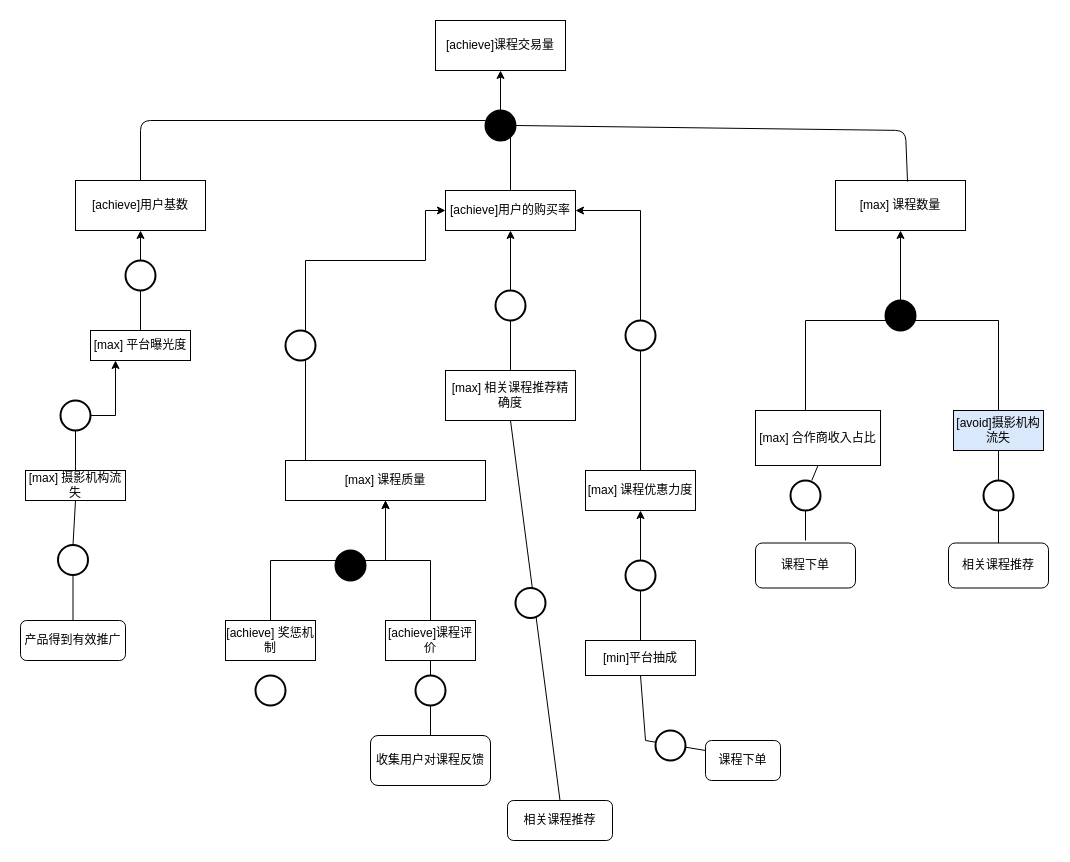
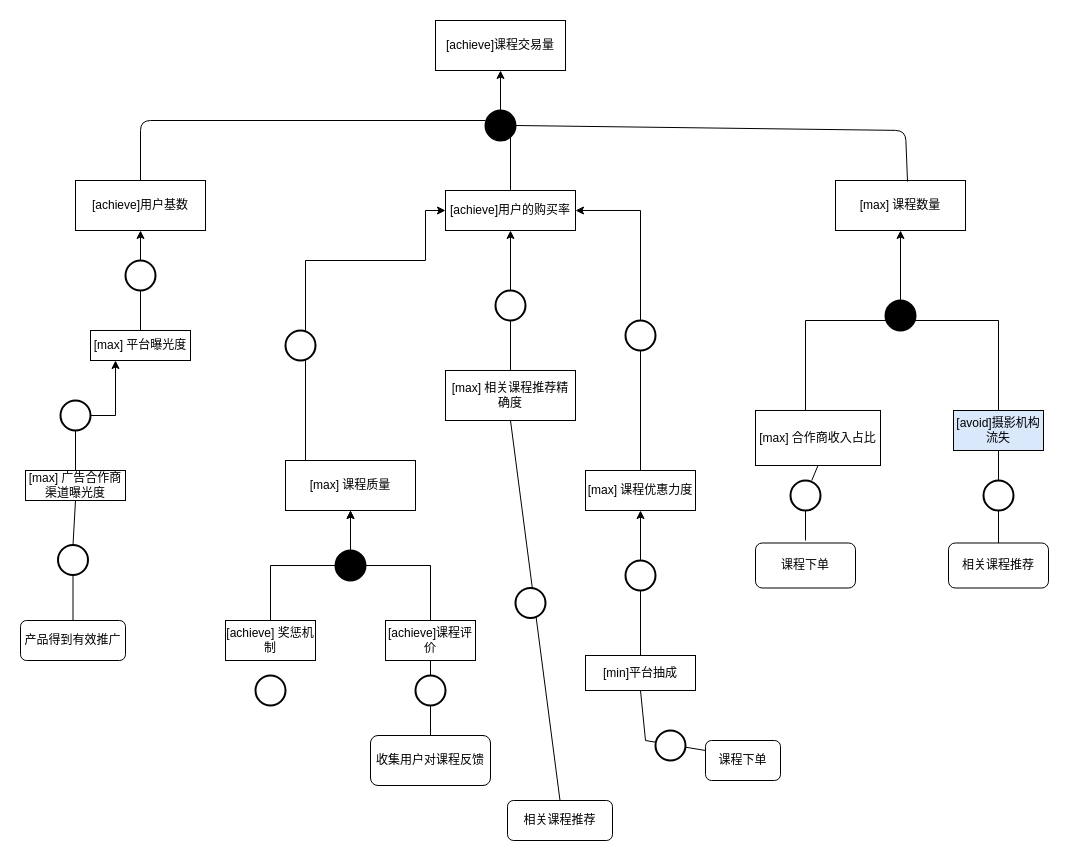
node "[max] 课程质量": size 200x40 -> 130x50
node "[max] 摄影机构流失": label "[max] 摄影机构流失" -> "[max] 广告合作商渠道曝光度"
node "[min]平台抽成": moved (641, 658) -> (641, 673)
